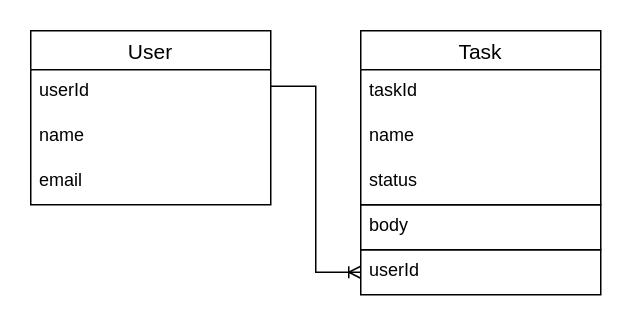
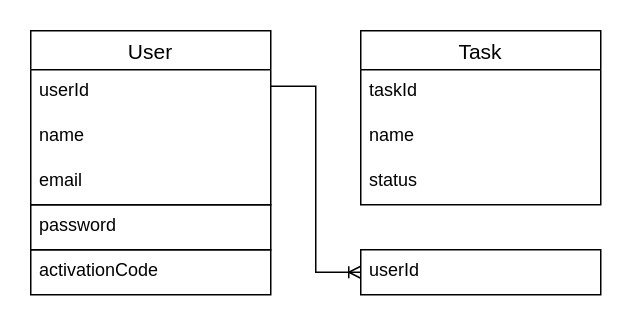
node "password": added
node "body": removed
node "activationCode": added
